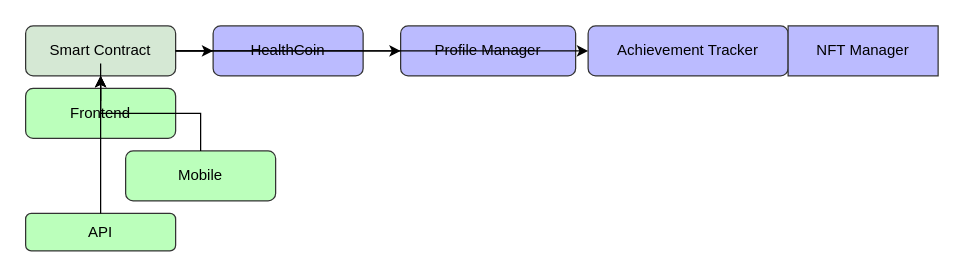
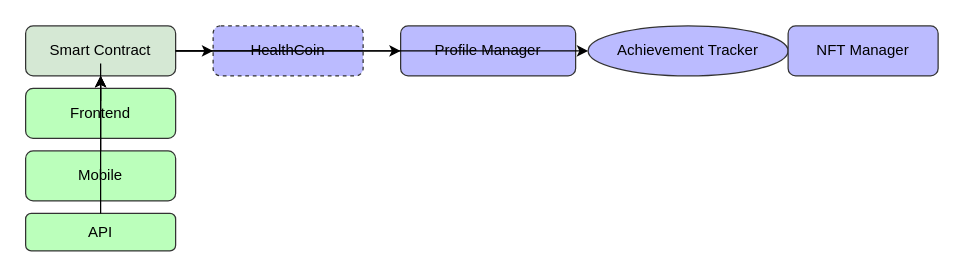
node "HealthCoin": style solid -> dashed
node "Achievement Tracker": shape rounded rectangle -> ellipse
node "NFT Manager": shape rectangle -> rounded rectangle
node "Mobile": moved (201, 176) -> (101, 176)
